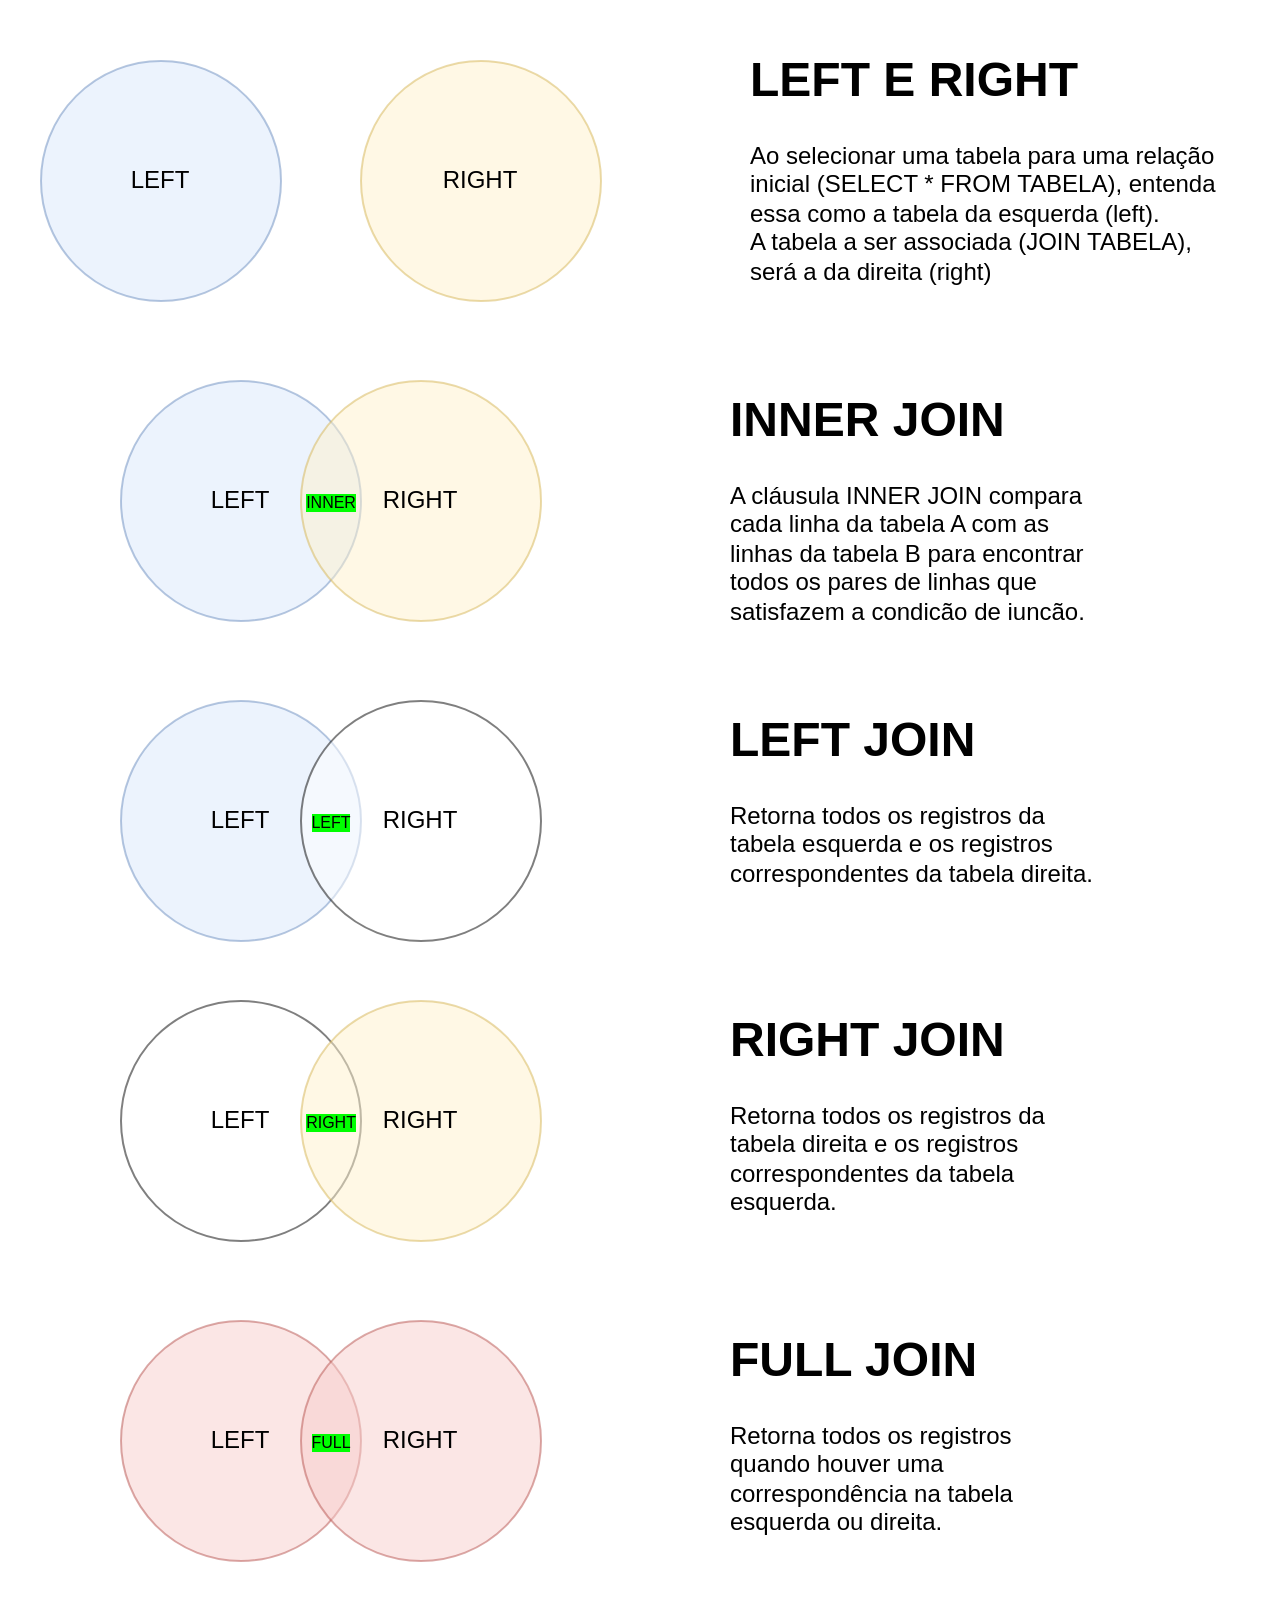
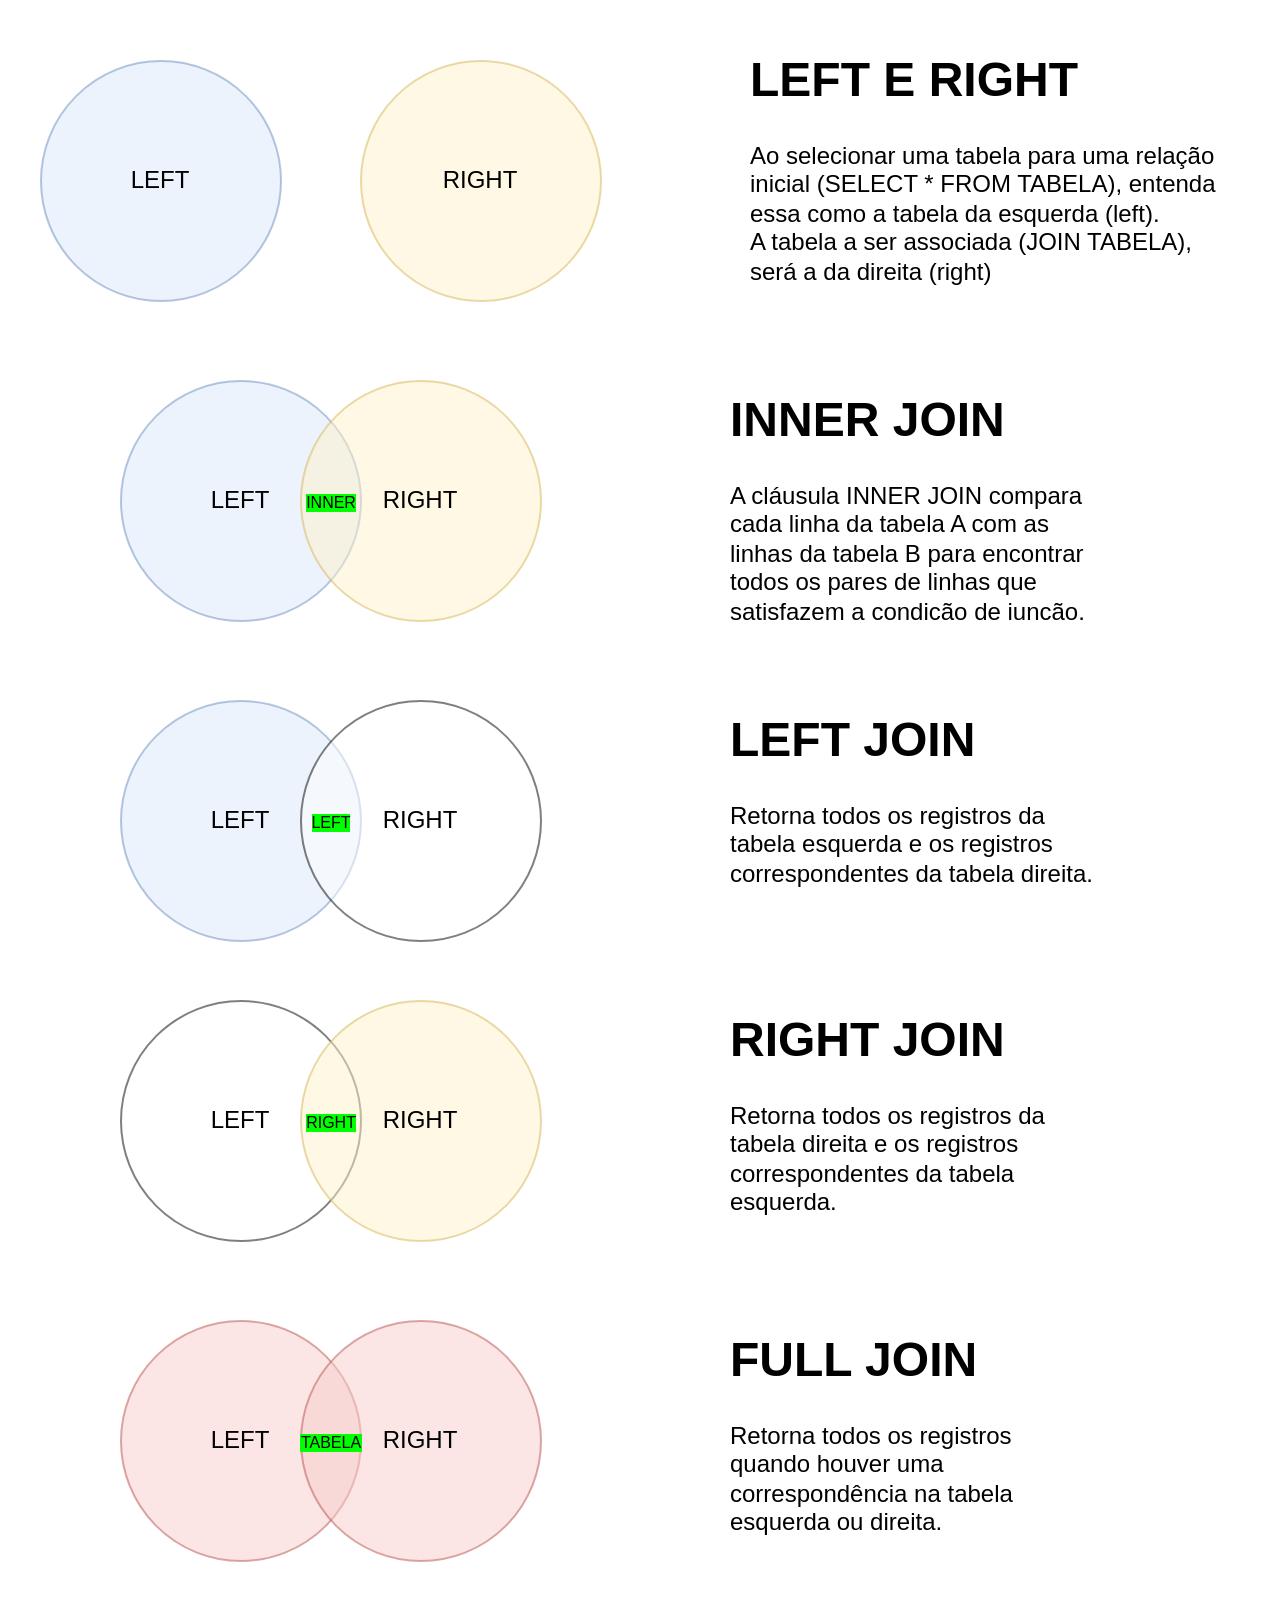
node "FULL": label "FULL" -> "TABELA"
